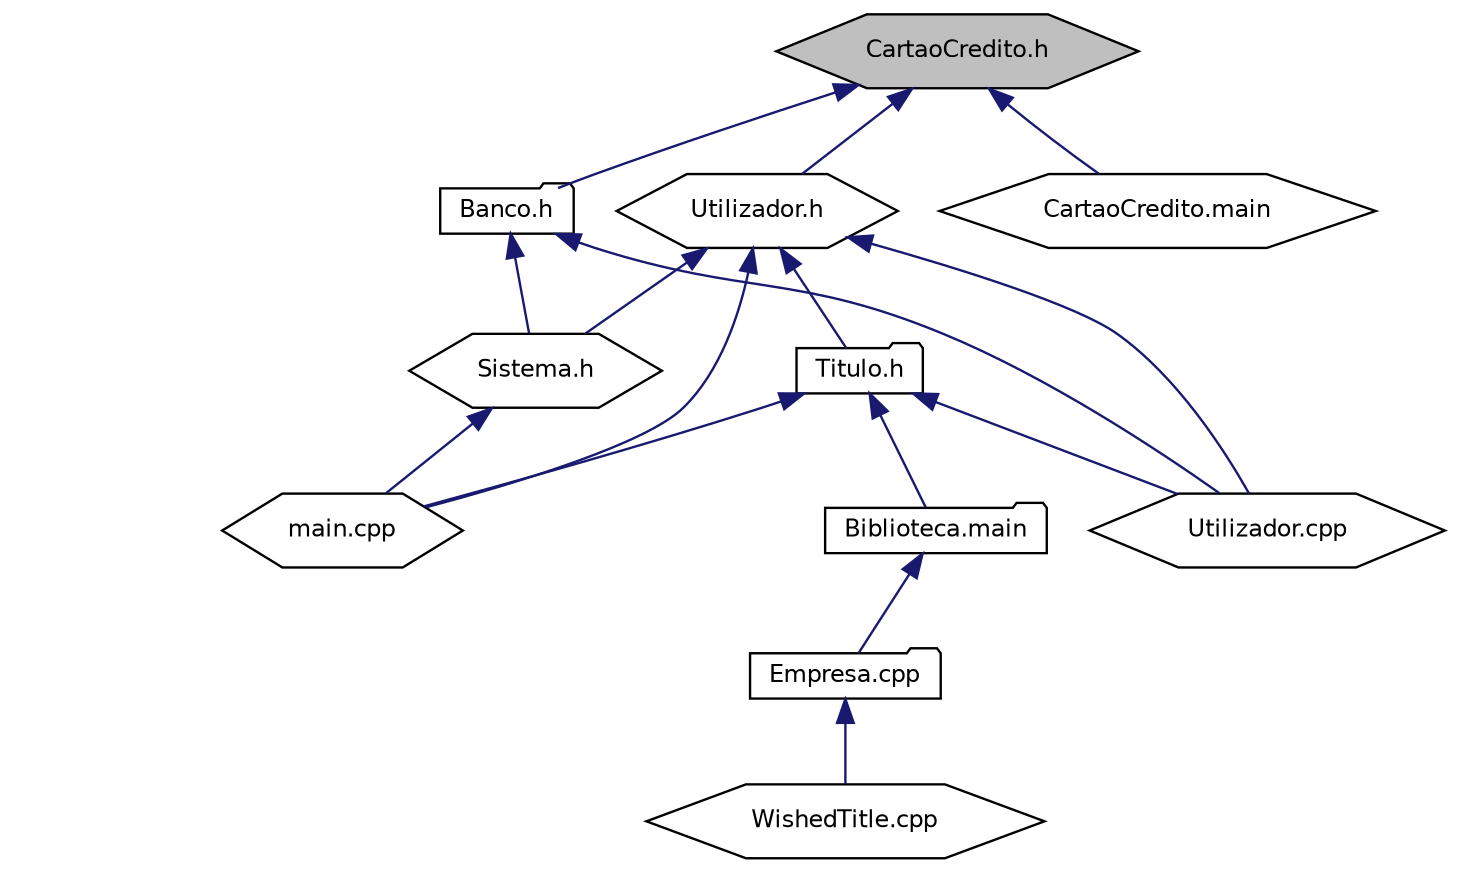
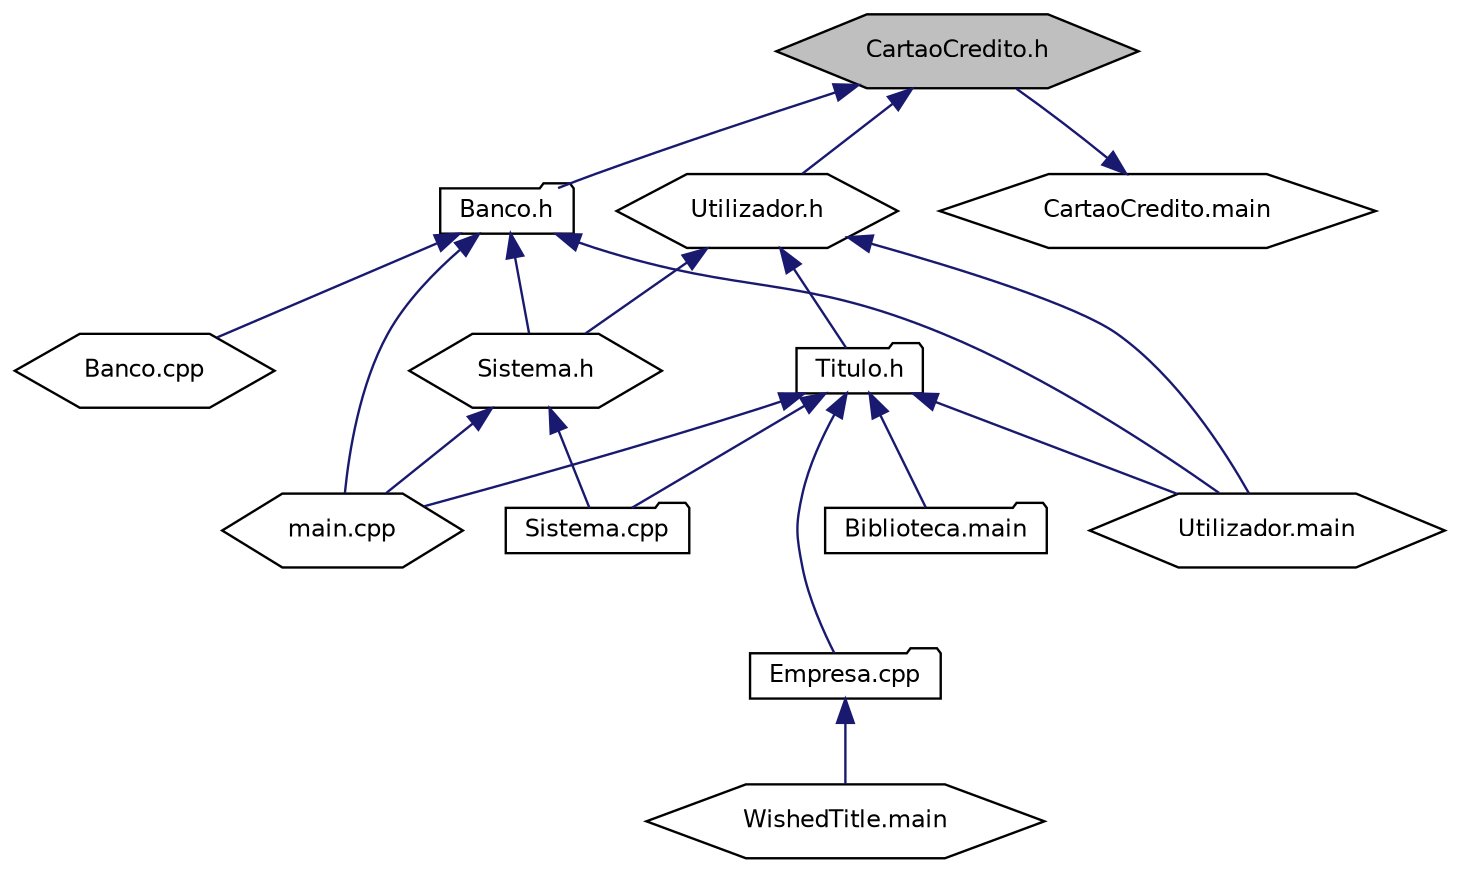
edge "CartaoCredito.main" -> "CartaoCredito.h": reversed
node "Banco.cpp": added
edge "main.cpp" -> "Utilizador.h": now "main.cpp" -> "Banco.h"
node "Sistema.cpp": added
node "Utilizador.cpp": label "Utilizador.cpp" -> "Utilizador.main"
edge "Empresa.cpp" -> "Biblioteca.main": now "Empresa.cpp" -> "Titulo.h"
node "WishedTitle.cpp": label "WishedTitle.cpp" -> "WishedTitle.main"
